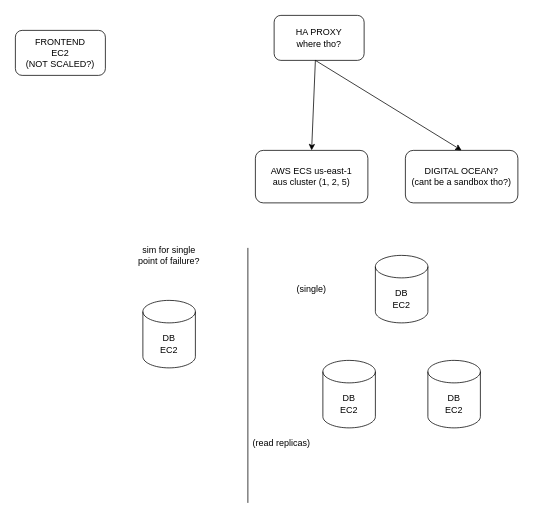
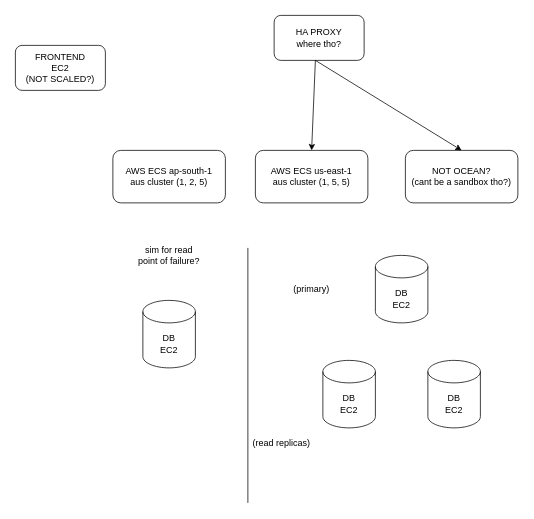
node "FRONTEND EC2 (NOT SCALED?)": moved (60, 53) -> (60, 68)
node "AWS ECS ap-south-1 aus cluster (1, 2, 5)": added
node "AWS ECS us-east-1 aus cluster (1, 2, 5)": label "AWS ECS us-east-1 aus cluster (1, 2, 5)" -> "AWS ECS us-east-1 aus cluster (1, 5, 5)"
node "DIGITAL OCEAN? (cant be a sandbox tho?)": label "DIGITAL OCEAN? (cant be a sandbox tho?)" -> "NOT OCEAN? (cant be a sandbox tho?)"
node "sim for single point of failure?": label "sim for single point of failure?" -> "sim for read point of failure?"
node "(single)": label "(single)" -> "(primary)"
